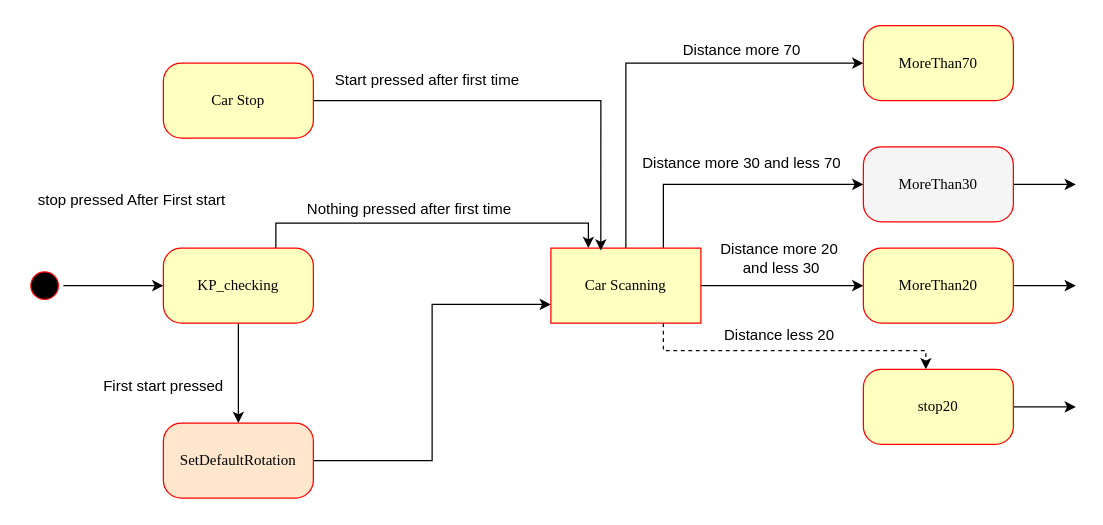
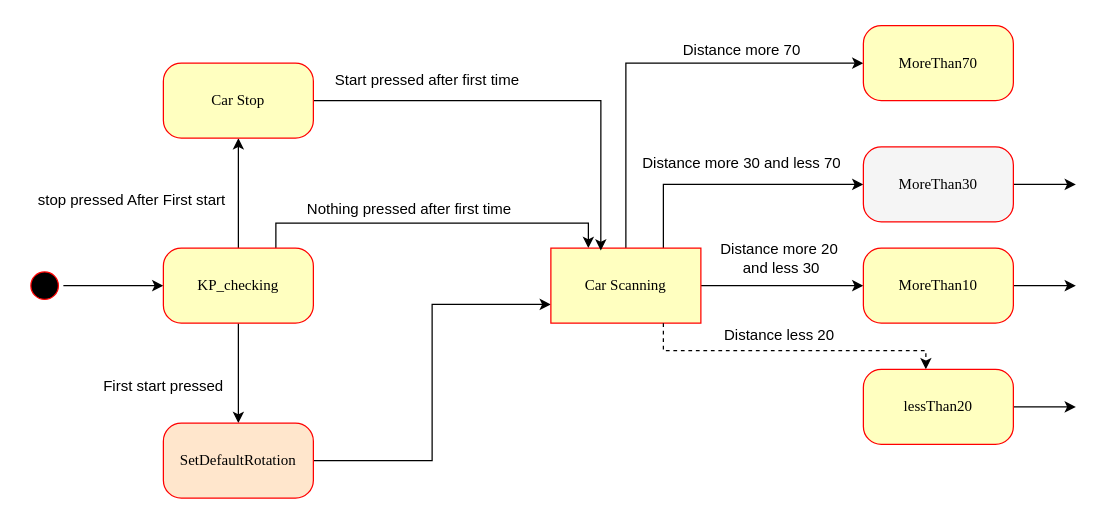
edge "KP_checking" -> "Car Stop": added
node "MoreThan20": label "MoreThan20" -> "MoreThan10"
node "stop20": label "stop20" -> "lessThan20"
